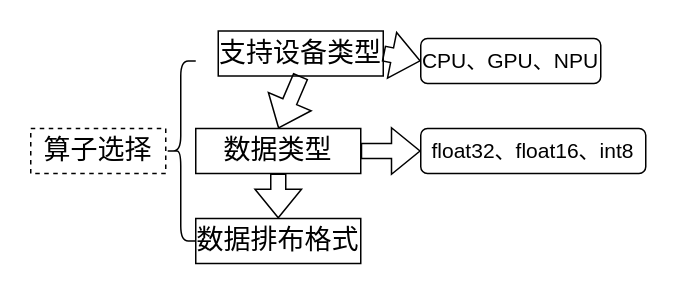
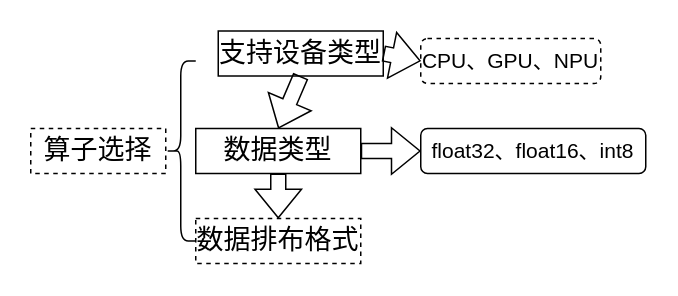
node "CPU、GPU、NPU": style solid -> dashed
node "数据排布格式": style solid -> dashed
